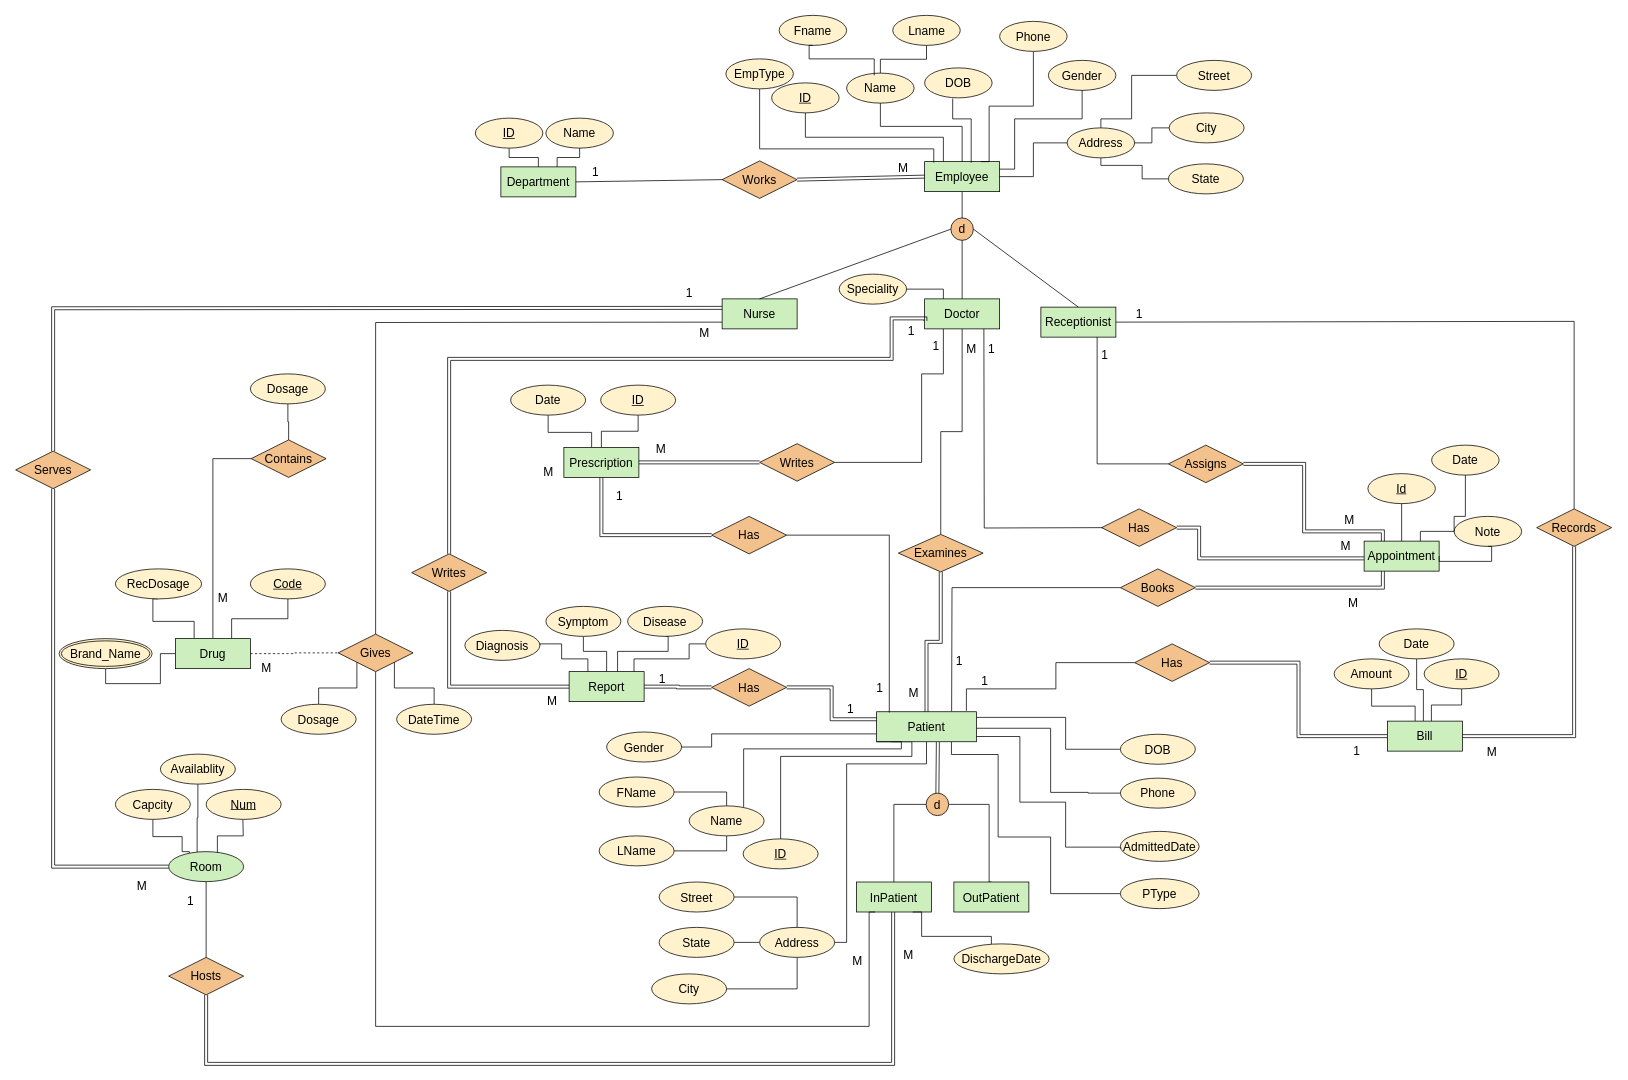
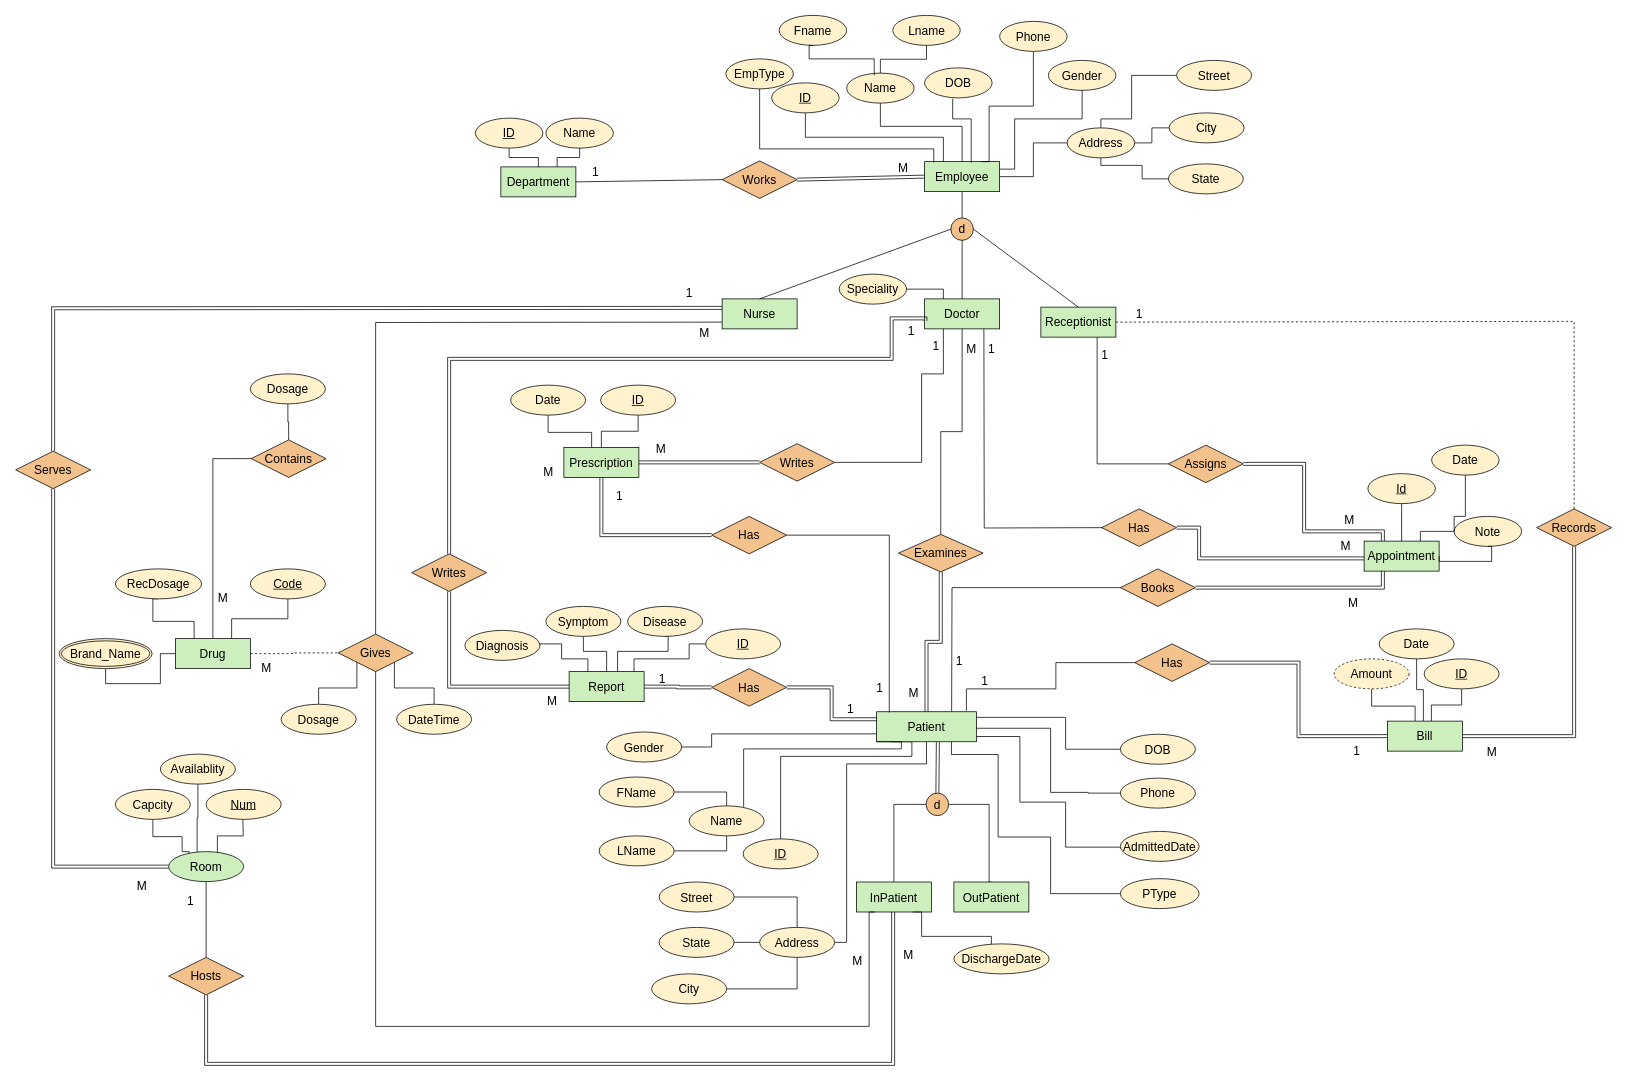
edge "Receptionist" -- "Records": style solid -> dashed
node "Amount": style solid -> dashed
